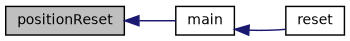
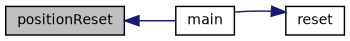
edge "reset" -> "main": reversed
